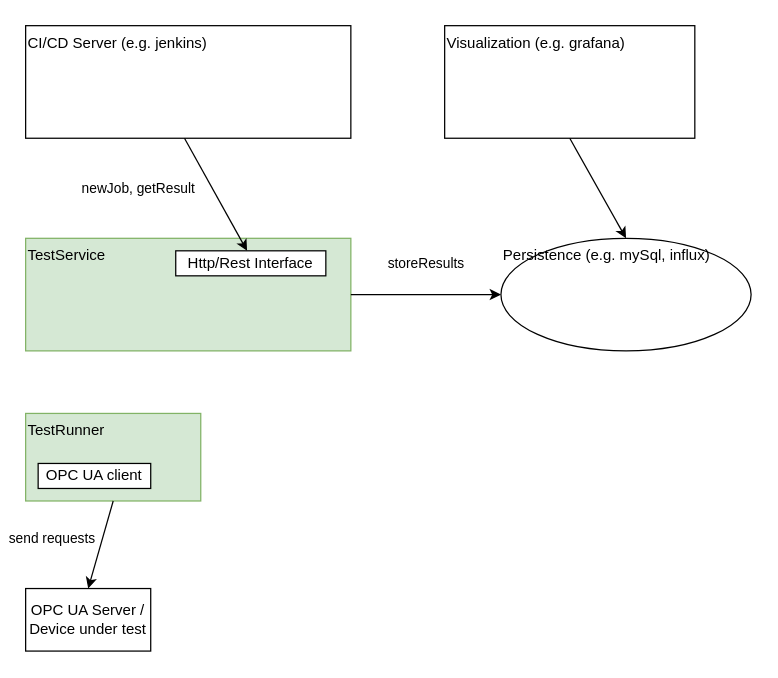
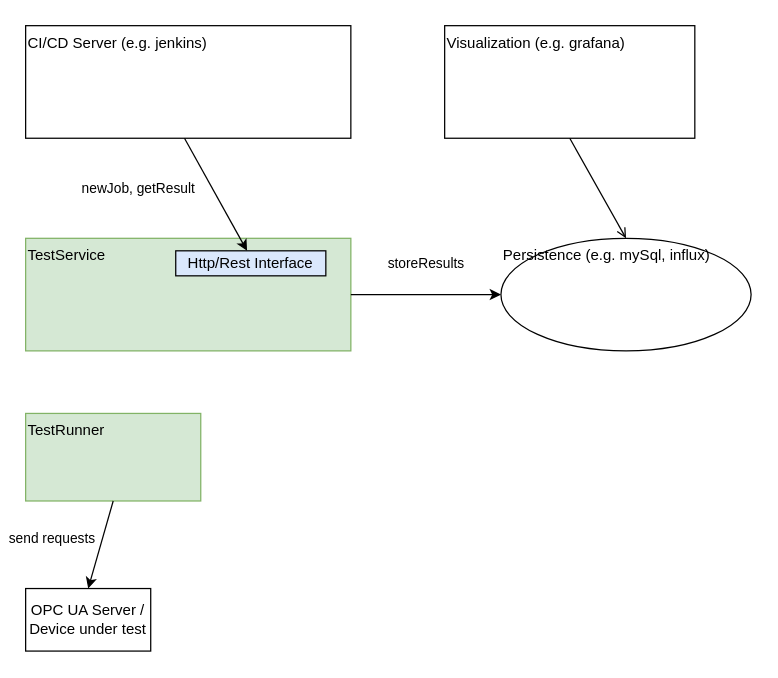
edge "Visualization (e.g. grafana)" -> "Persistence (e.g. mySql, influx)": arrowhead classic -> open
node "Http/Rest Interface": fillcolor #ffffff -> #dae8fc
node "OPC UA client": removed
